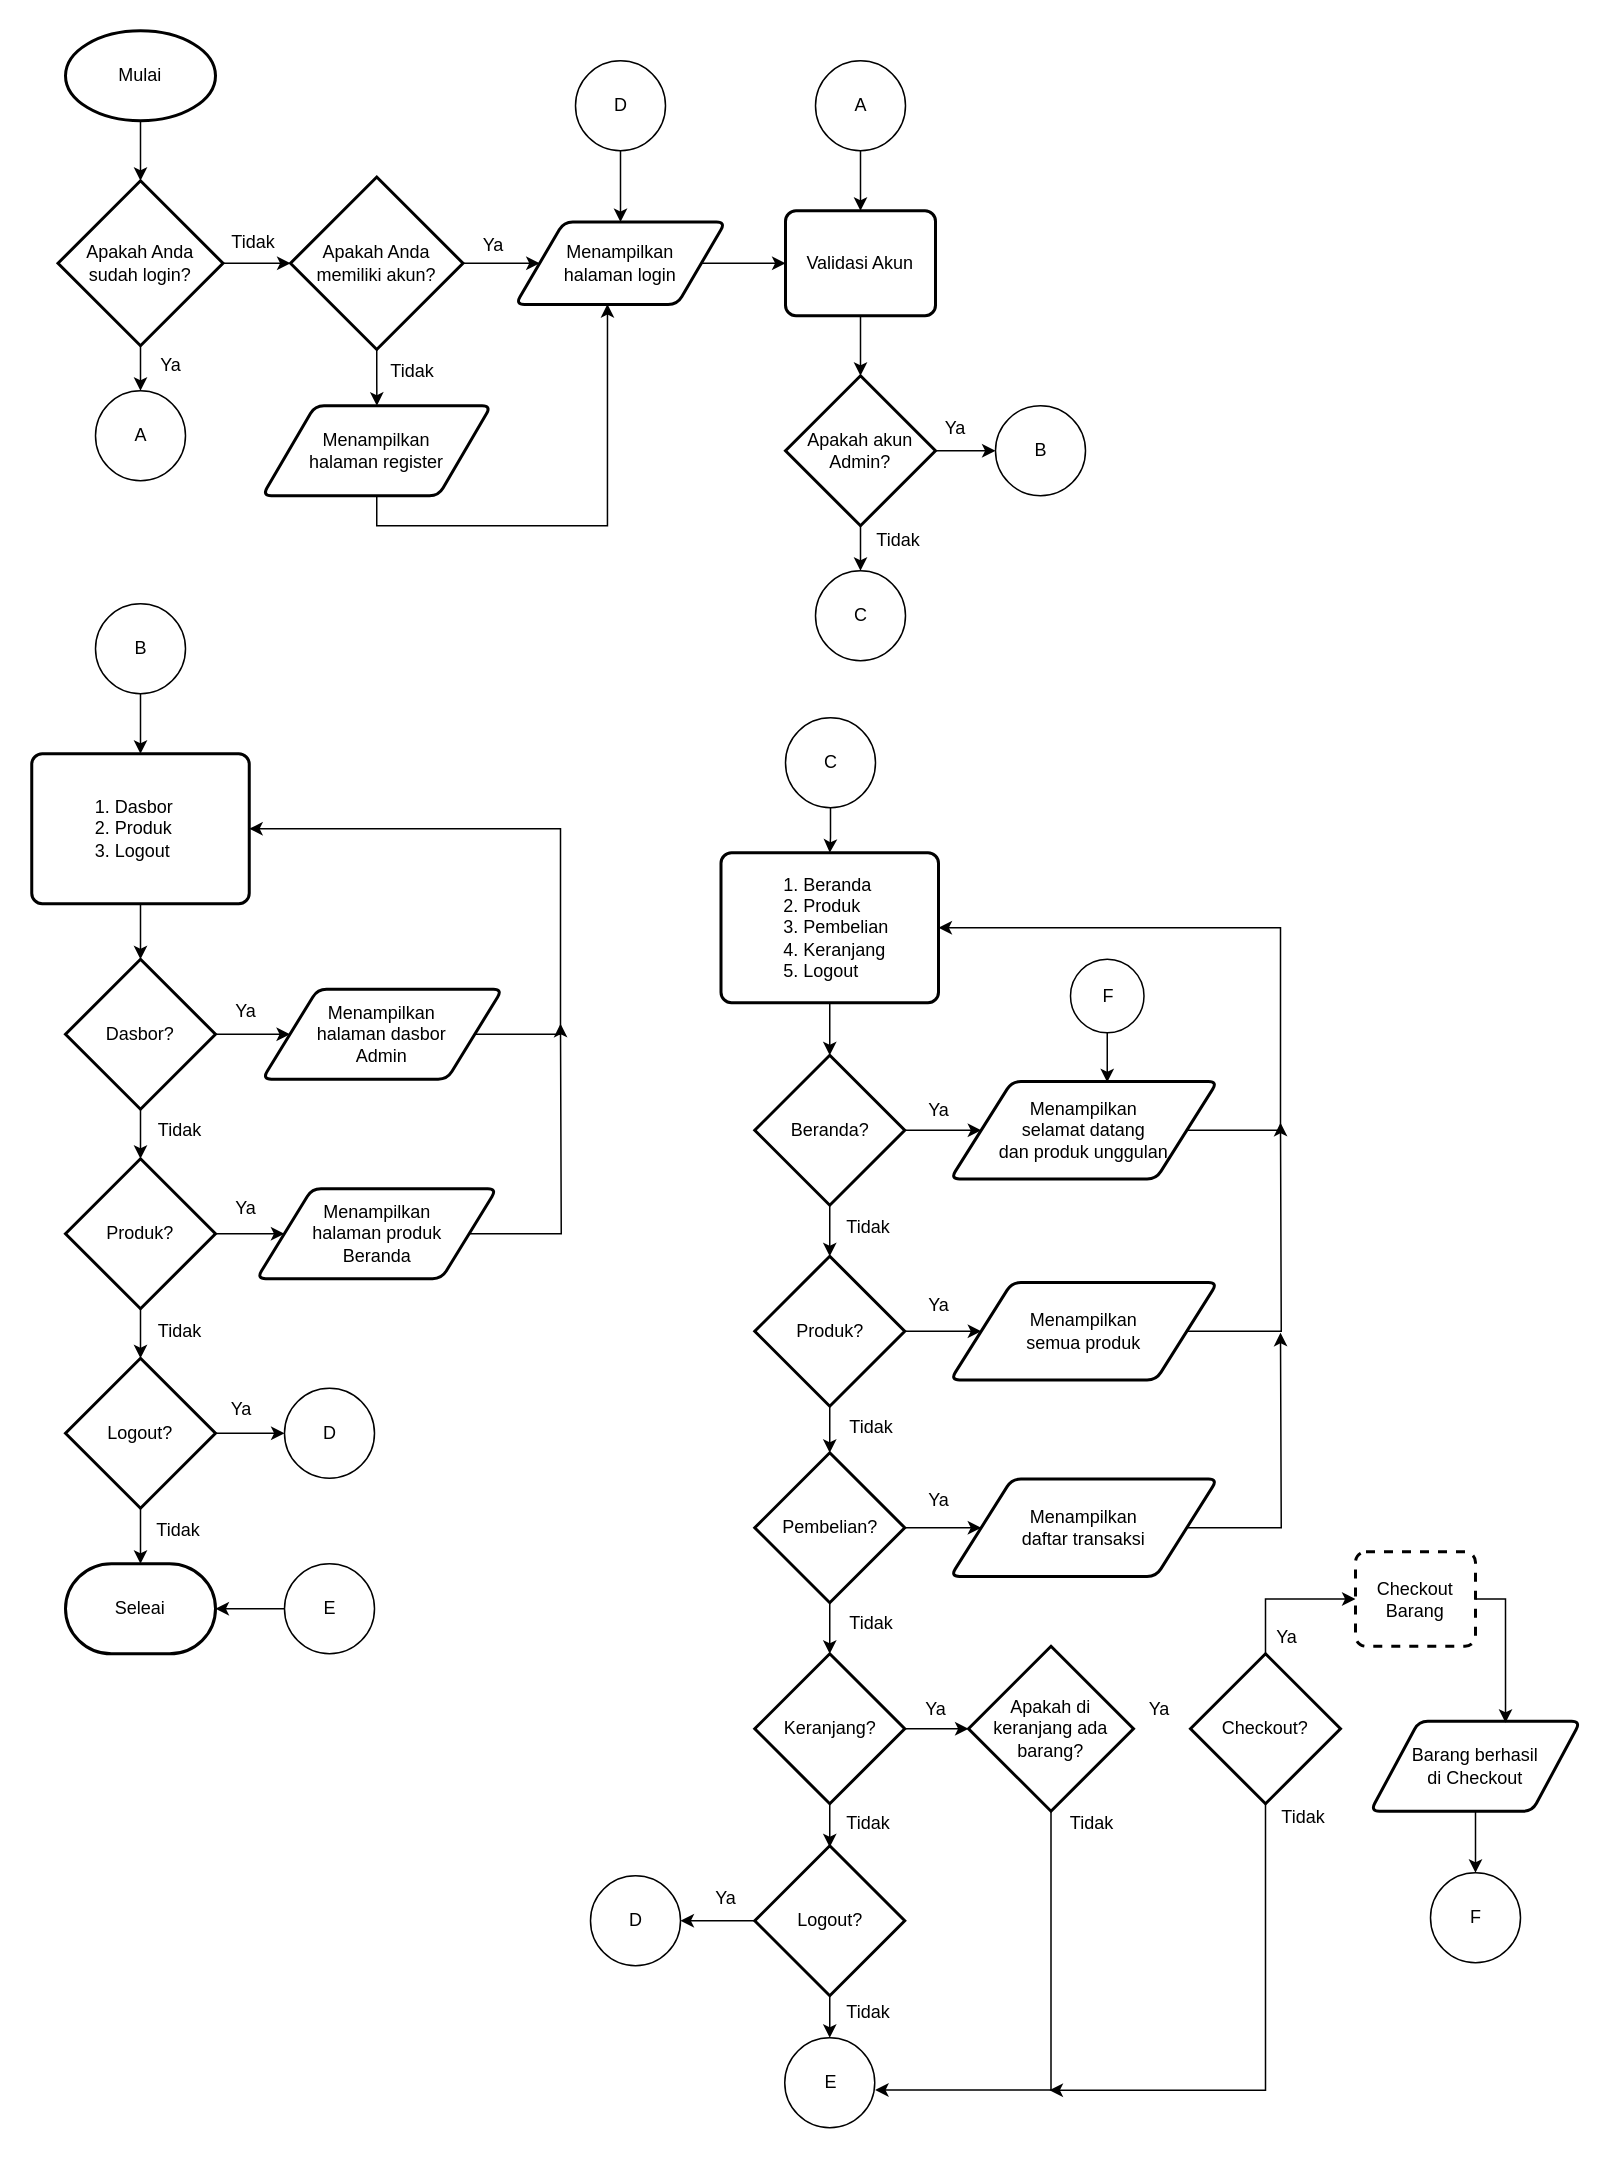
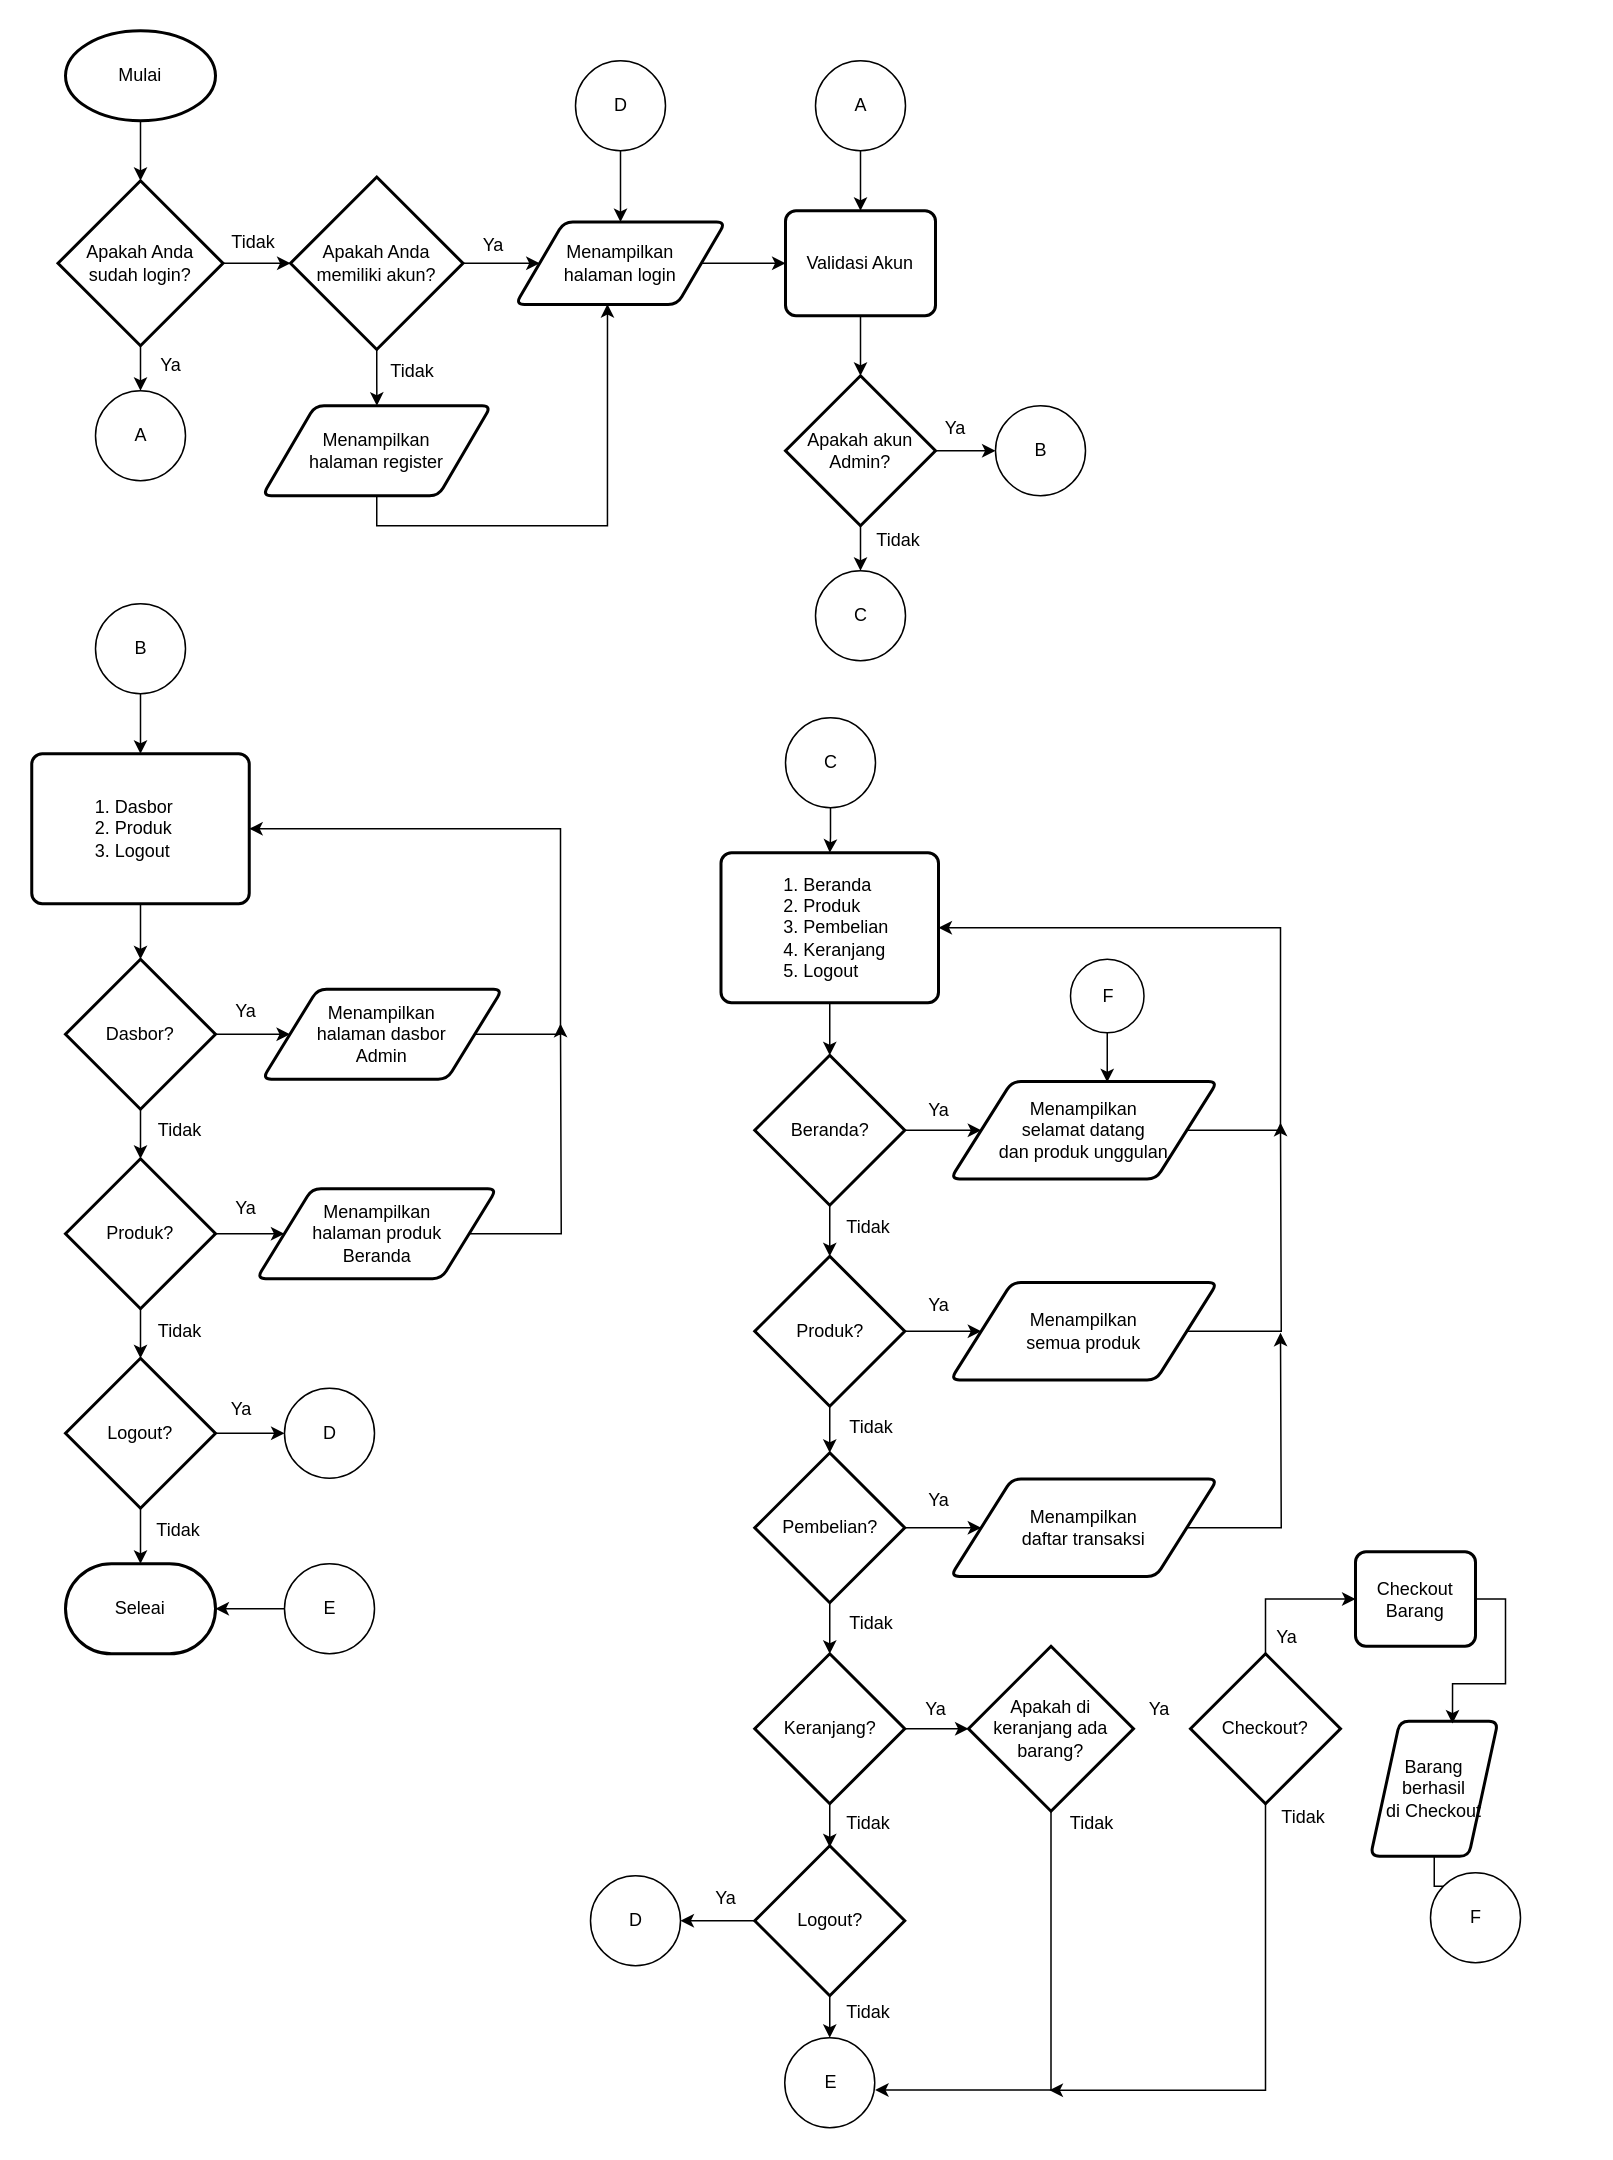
node "Checkout Barang": style dashed -> solid
node "Barang berhasil di Checkout": size 210x90 -> 128x135
